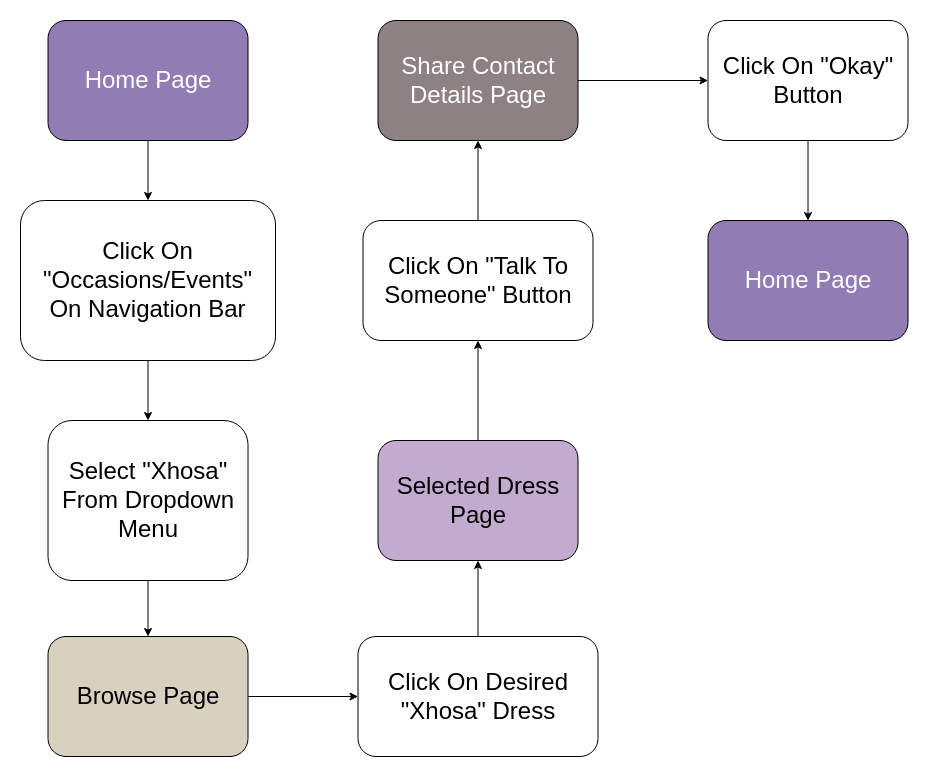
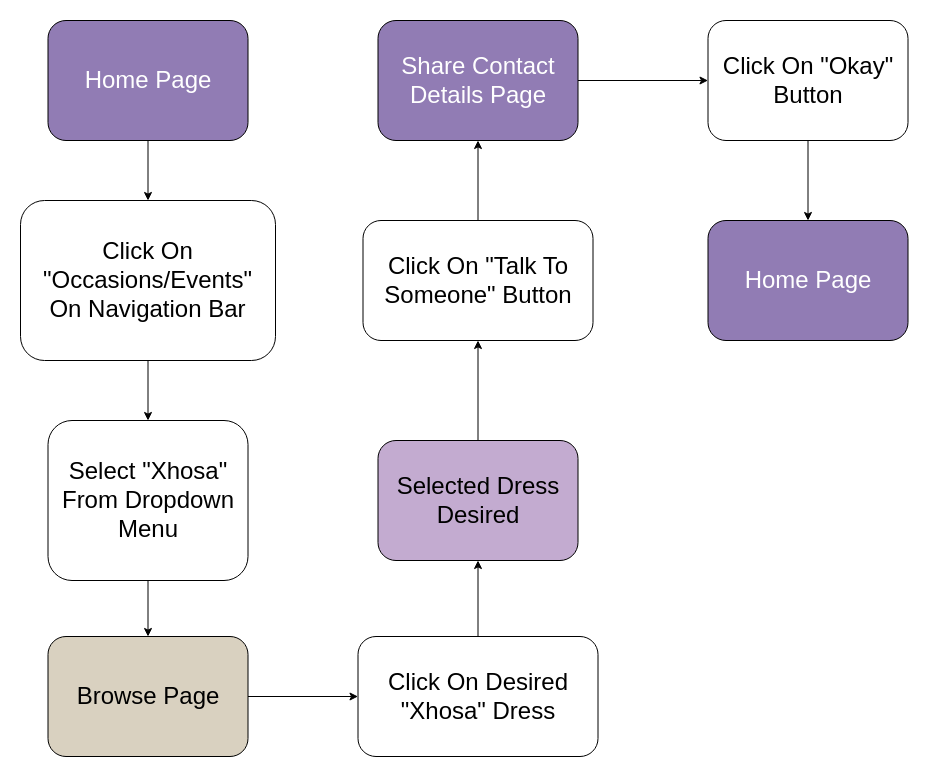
node "Share Contact Details Page": fillcolor #8e8182 -> #917cb4
node "Selected Dress Page": label "Selected Dress Page" -> "Selected Dress Desired"
